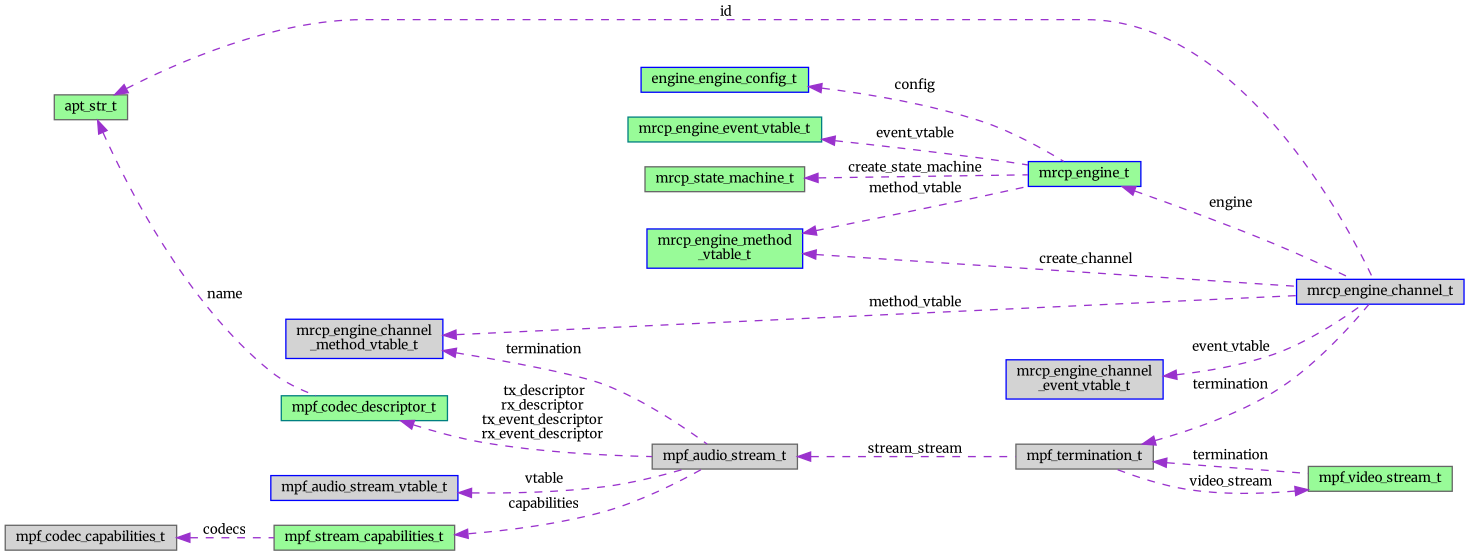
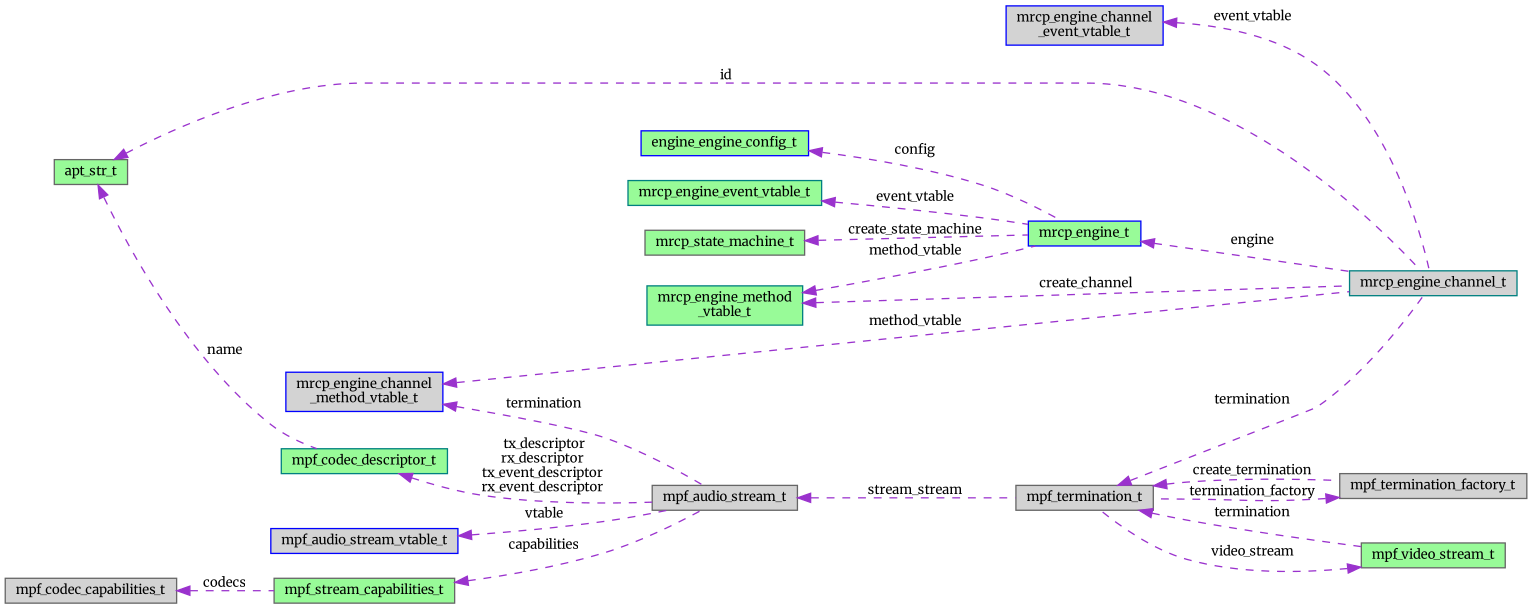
node "mrcp_engine_method _vtable_t": color blue -> teal
node "mrcp_engine_channel_t": color blue -> teal
node "mpf_termination_factory_t": added
